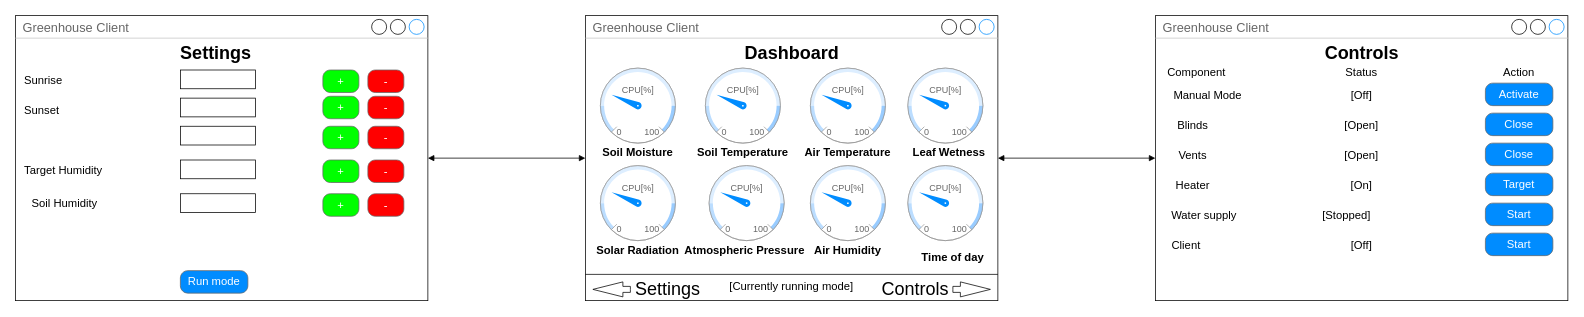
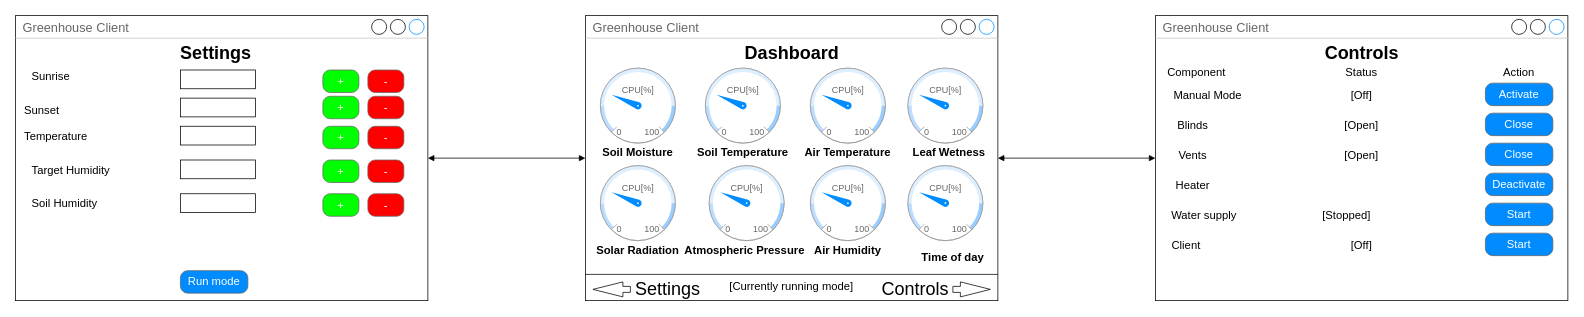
node "Sunrise": moved (60, 79) -> (68, 75)
node "Temperature": added
node "Target Humidity": moved (68, 169) -> (75, 169)
node "[On]": removed
node "Target": label "Target" -> "Deactivate"
